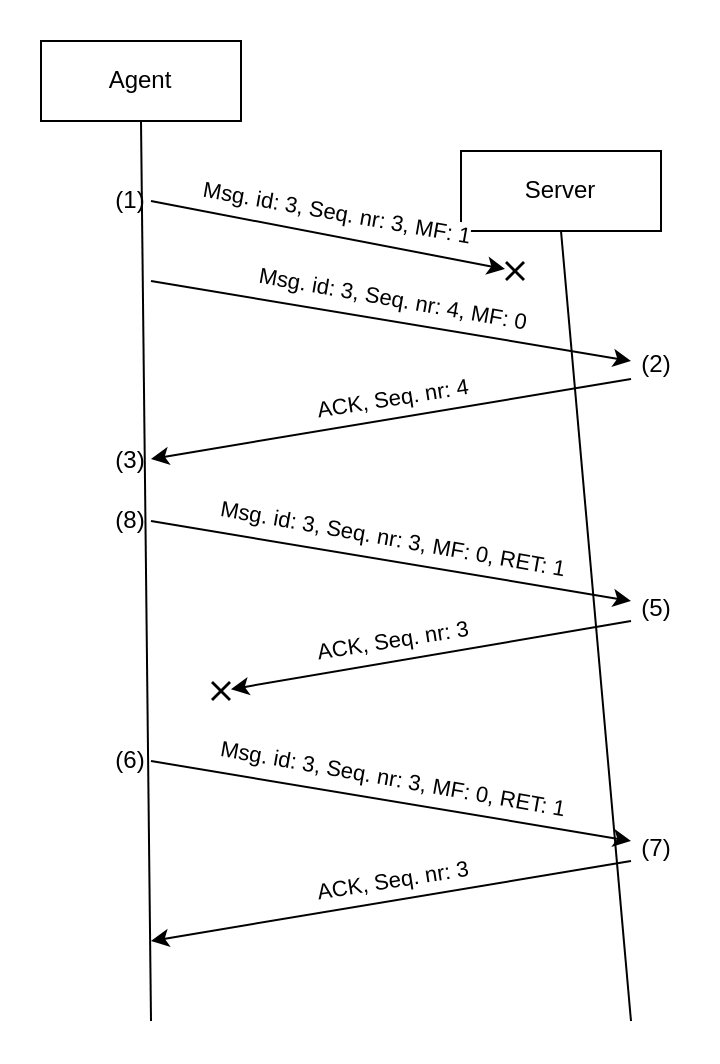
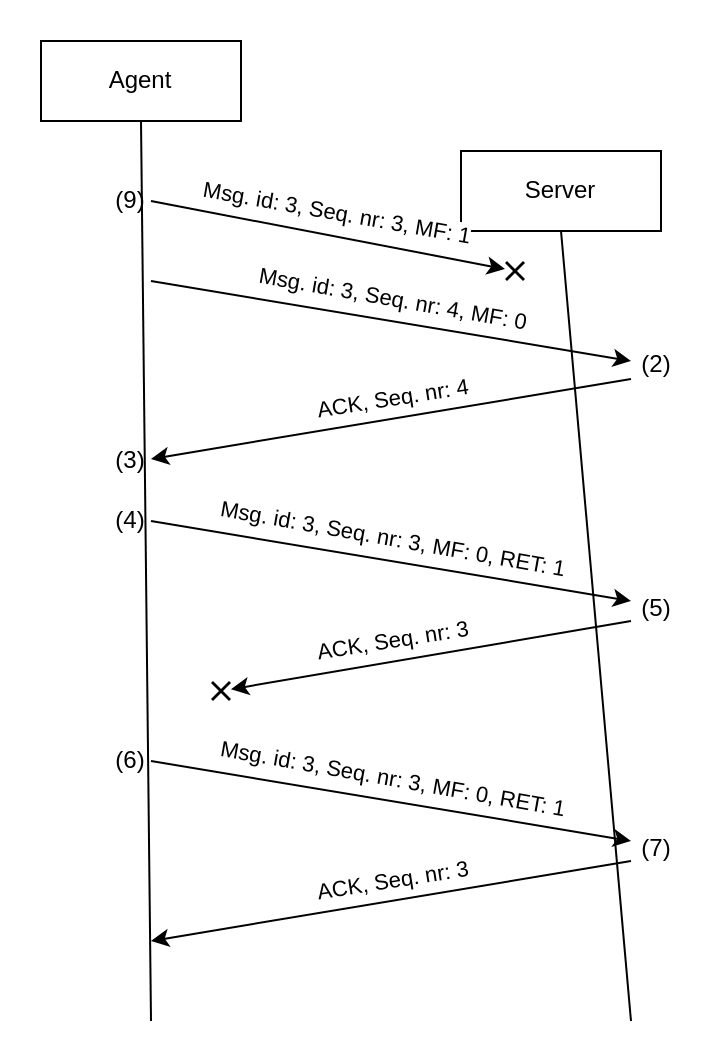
node "(1)": label "(1)" -> "(9)"
node "(8)": label "(8)" -> "(4)"
